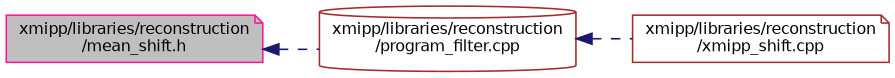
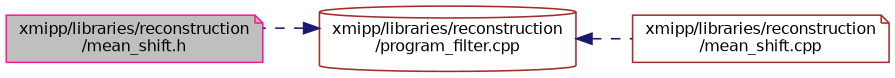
node "xmipp/libraries/reconstruction /xmipp_shift.cpp": label "xmipp/libraries/reconstruction /xmipp_shift.cpp" -> "xmipp/libraries/reconstruction /mean_shift.cpp"
edge "xmipp/libraries/reconstruction /program_filter.cpp" -> "xmipp/libraries/reconstruction /mean_shift.h": reversed
